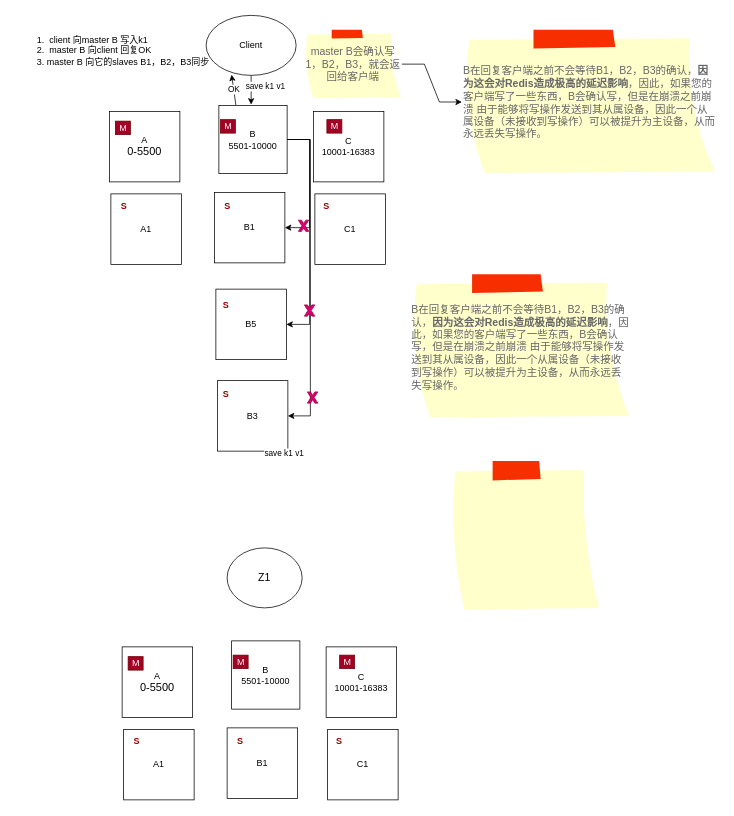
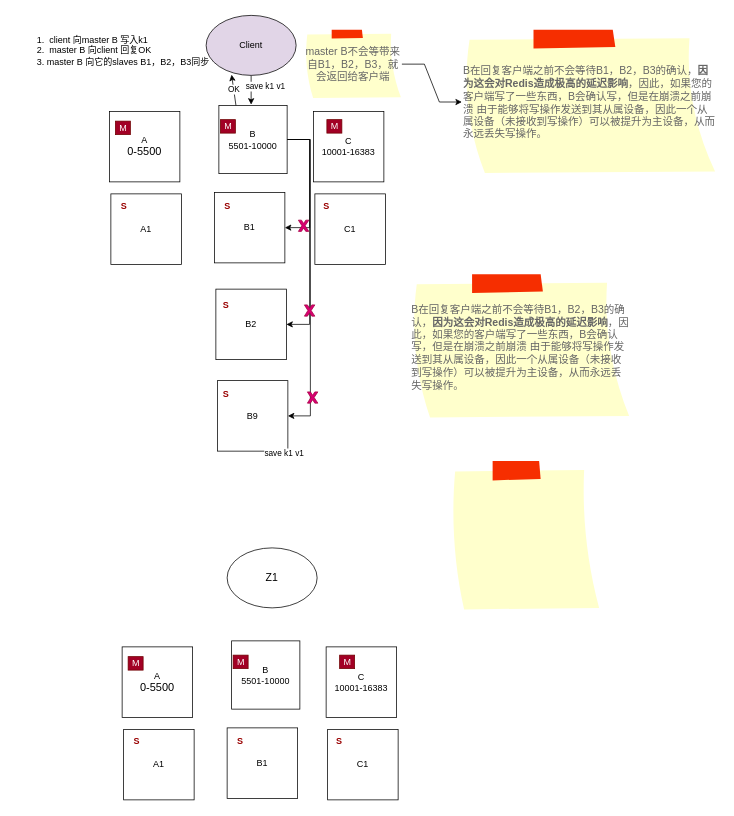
node "Client": fillcolor #ffffff -> #e1d5e7
node "master B会确认写1，B2，B3，就会返回给客户端": label "master B会确认写1，B2，B3，就会返回给客户端" -> "master B不会等带来自B1，B2，B3，就会返回给客户端"
node "B5": label "B5" -> "B2"
node "B3": label "B3" -> "B9"
node "Z1": size 75x60 -> 90x60
